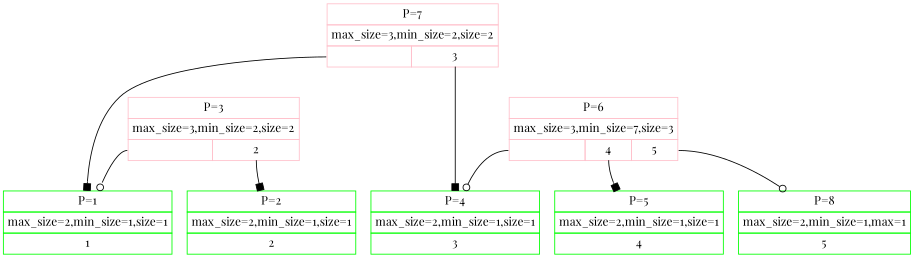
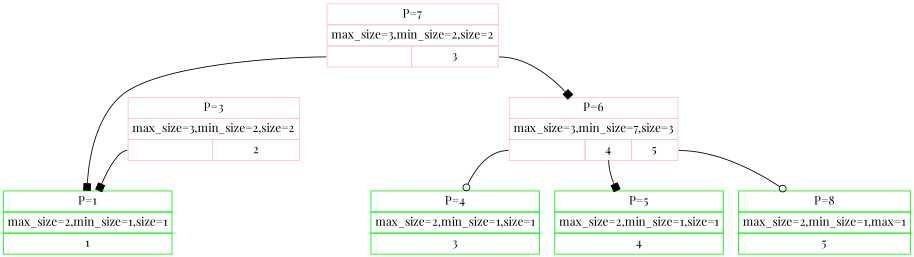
edge "P=7" -> "P=4": now "P=7" -> "P=6"
edge "P=3" -> "P=1": arrowhead odot -> box
node "P=2": removed
